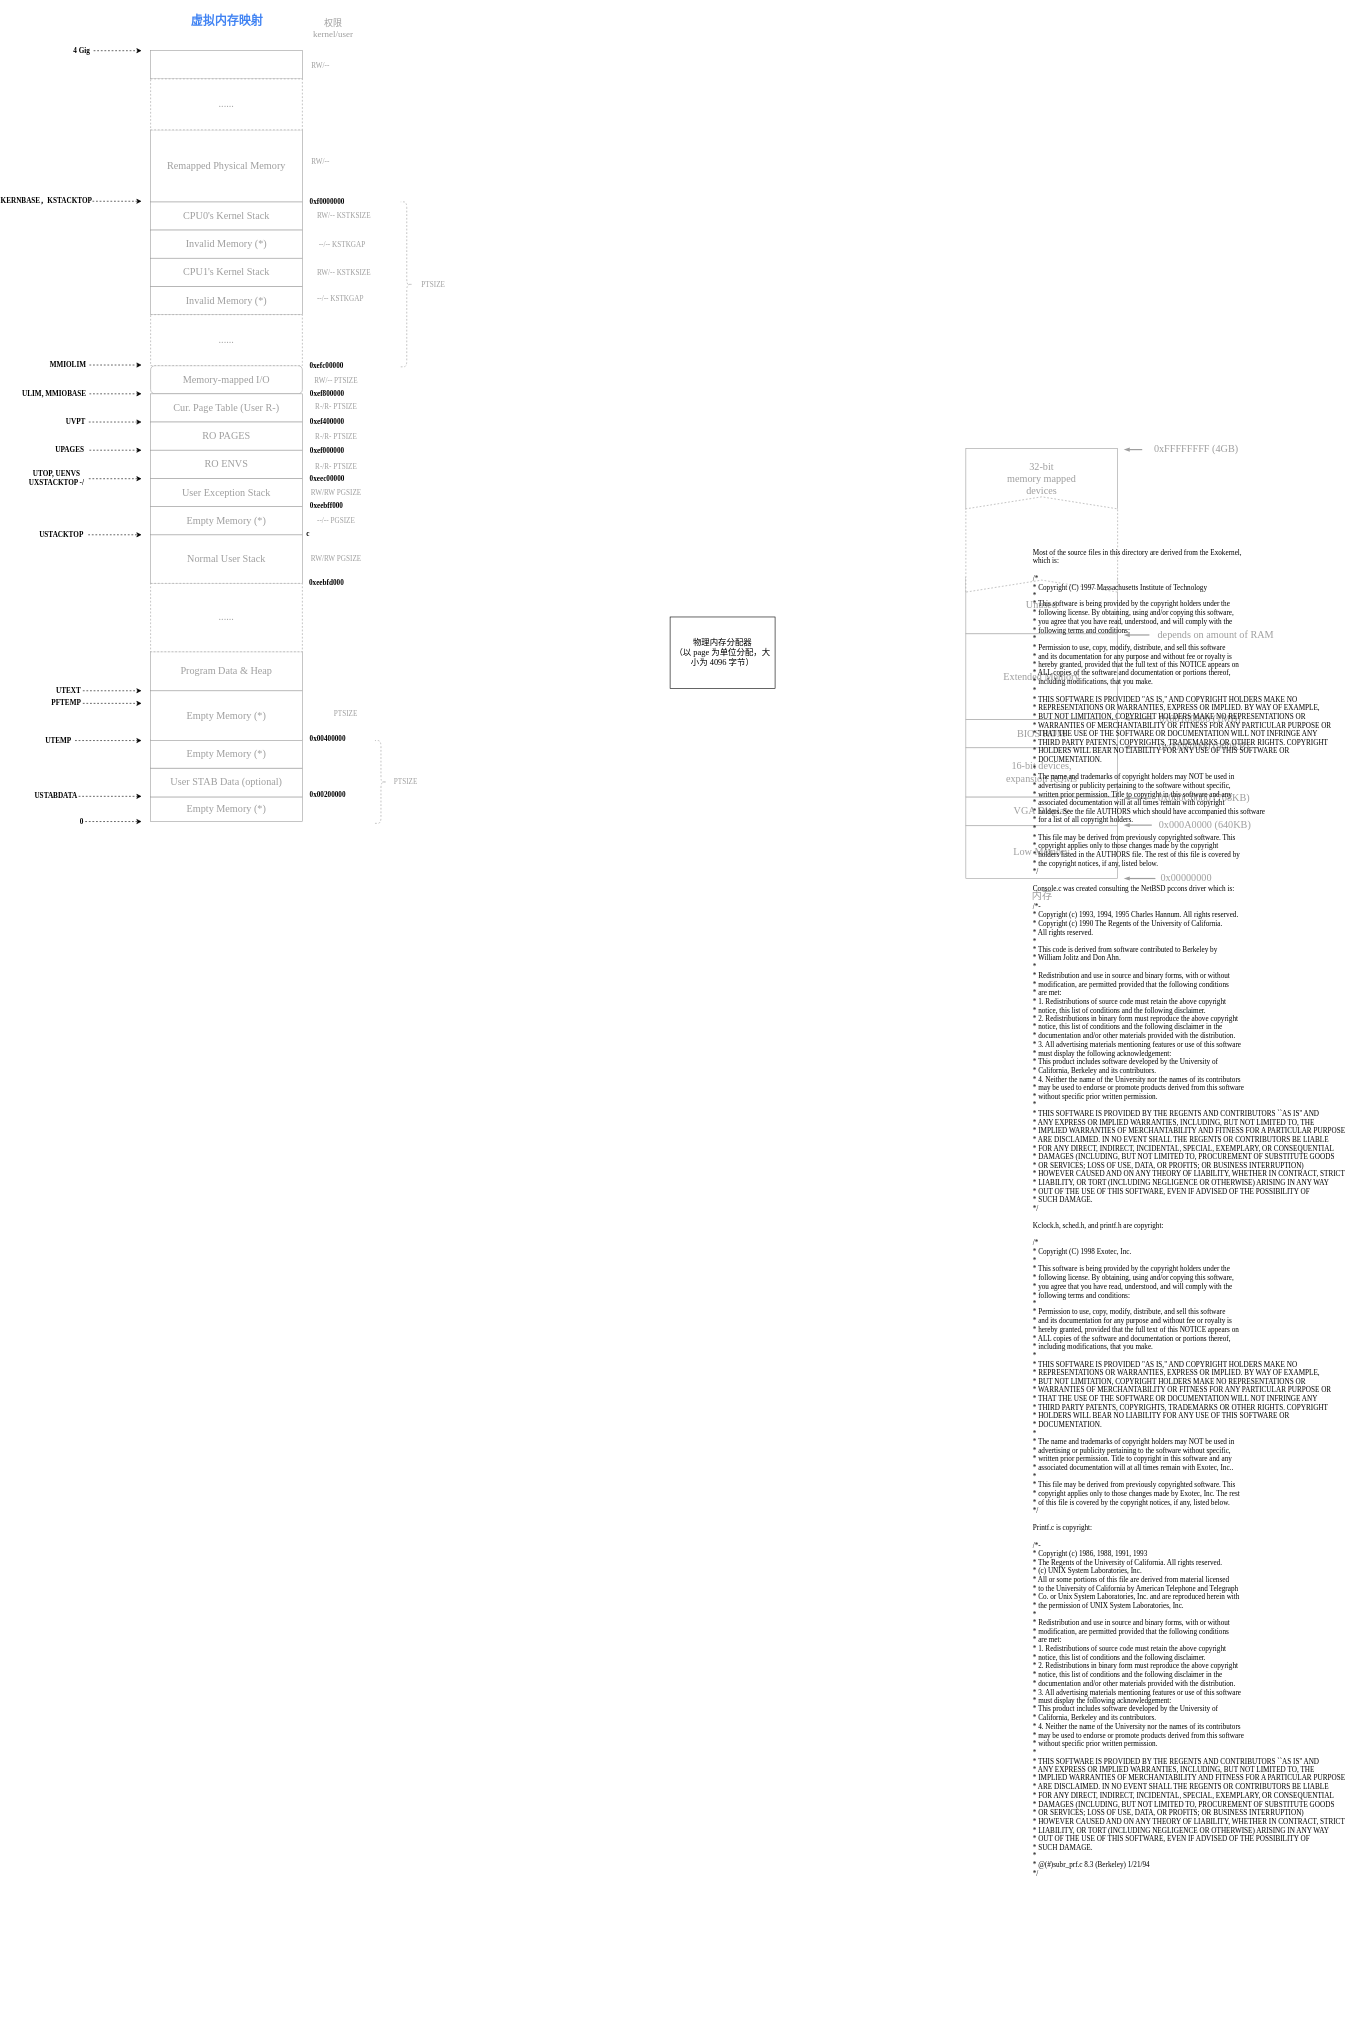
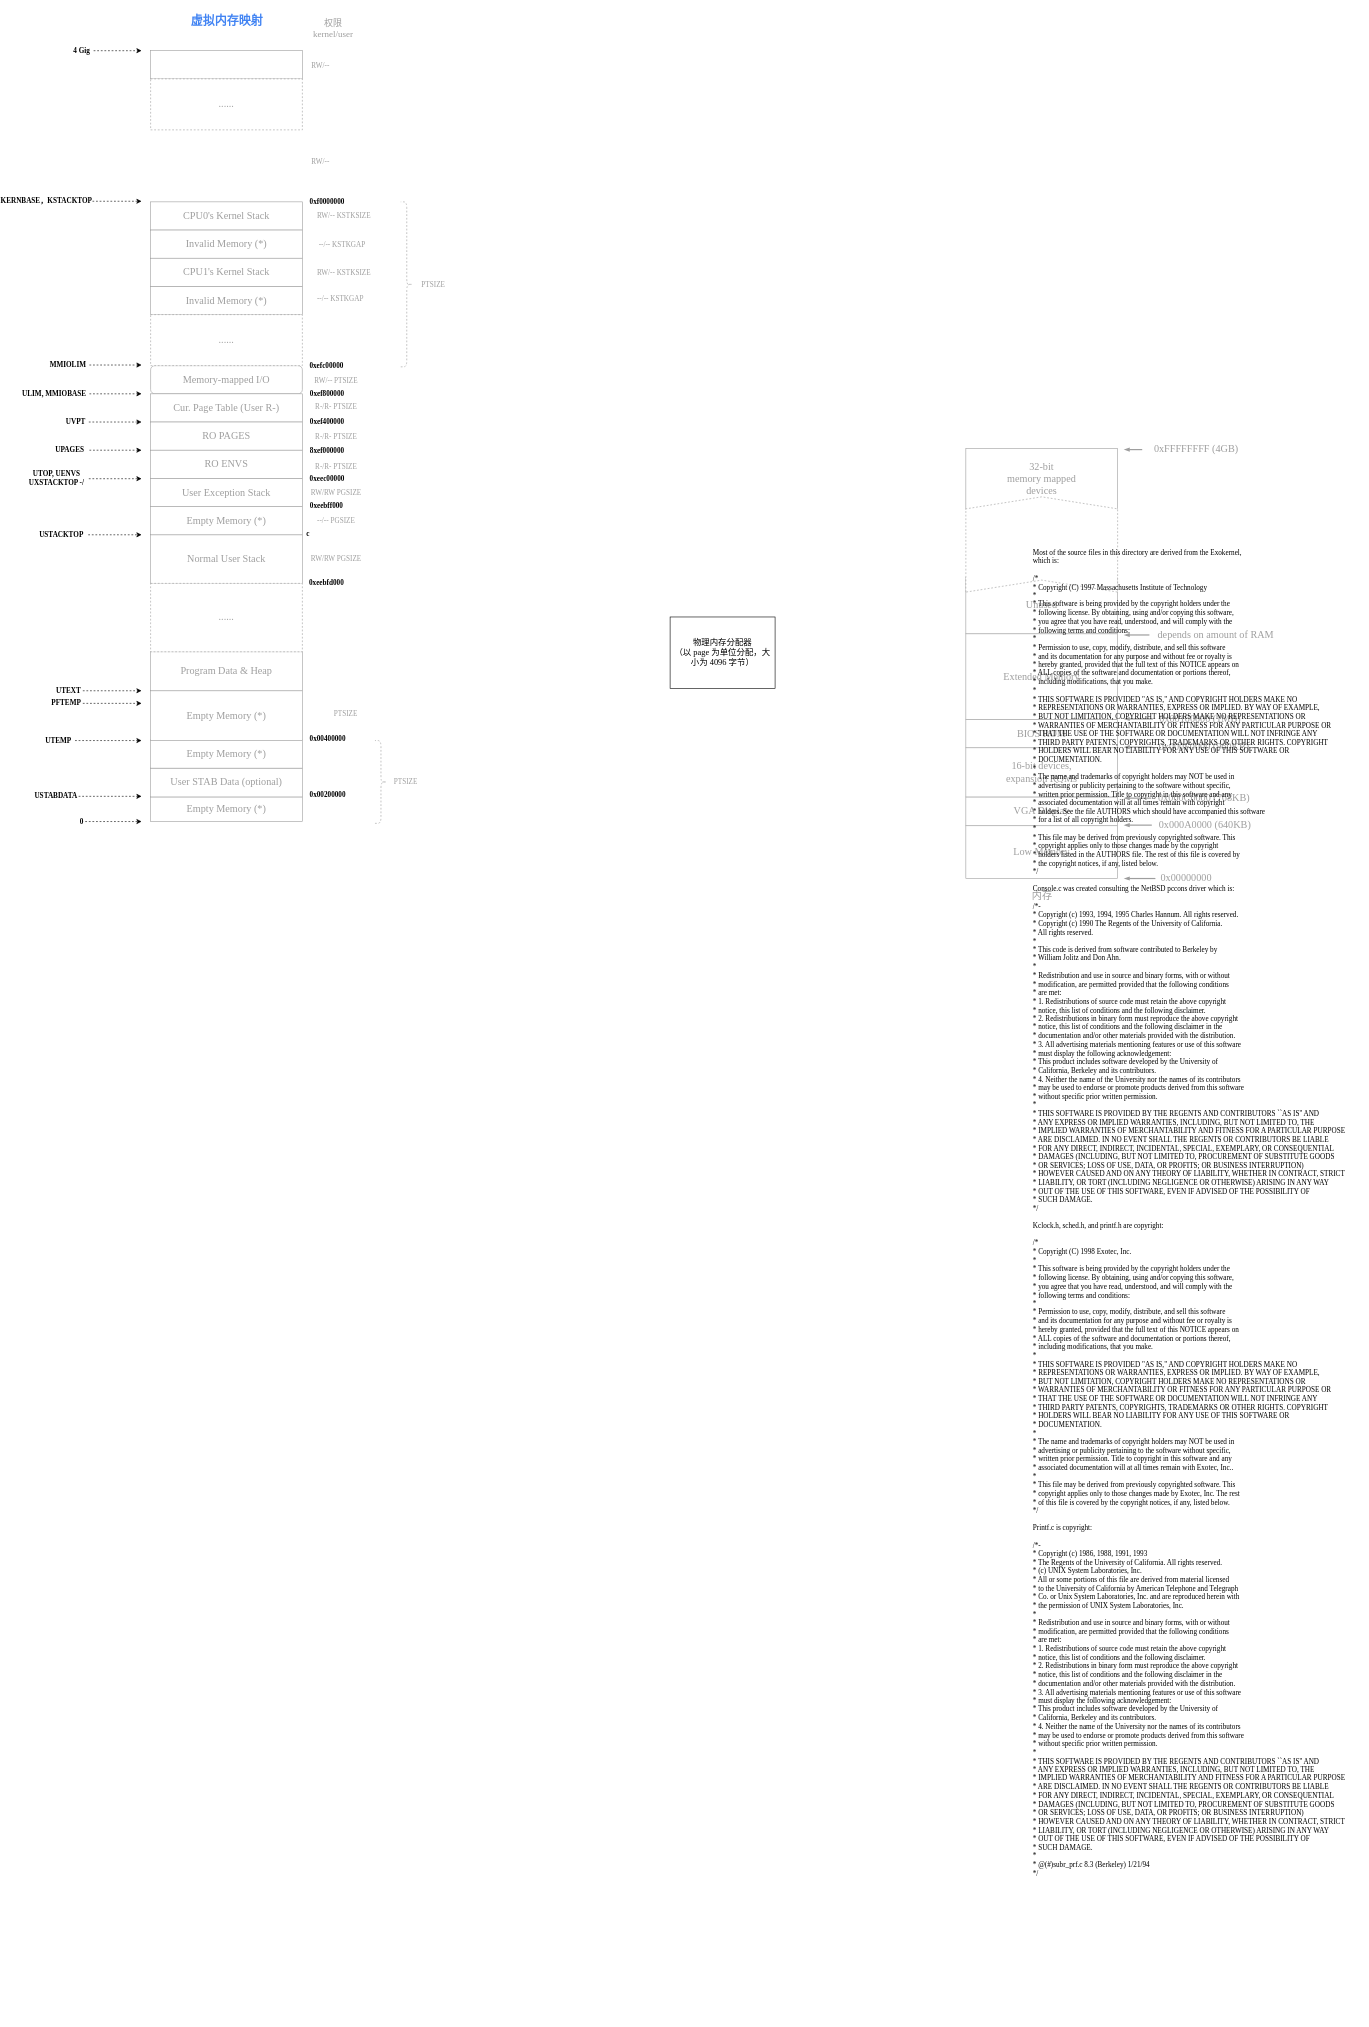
node "Remapped Physical Memory": removed
node "0xef000000": label "0xef000000" -> "8xef000000"
